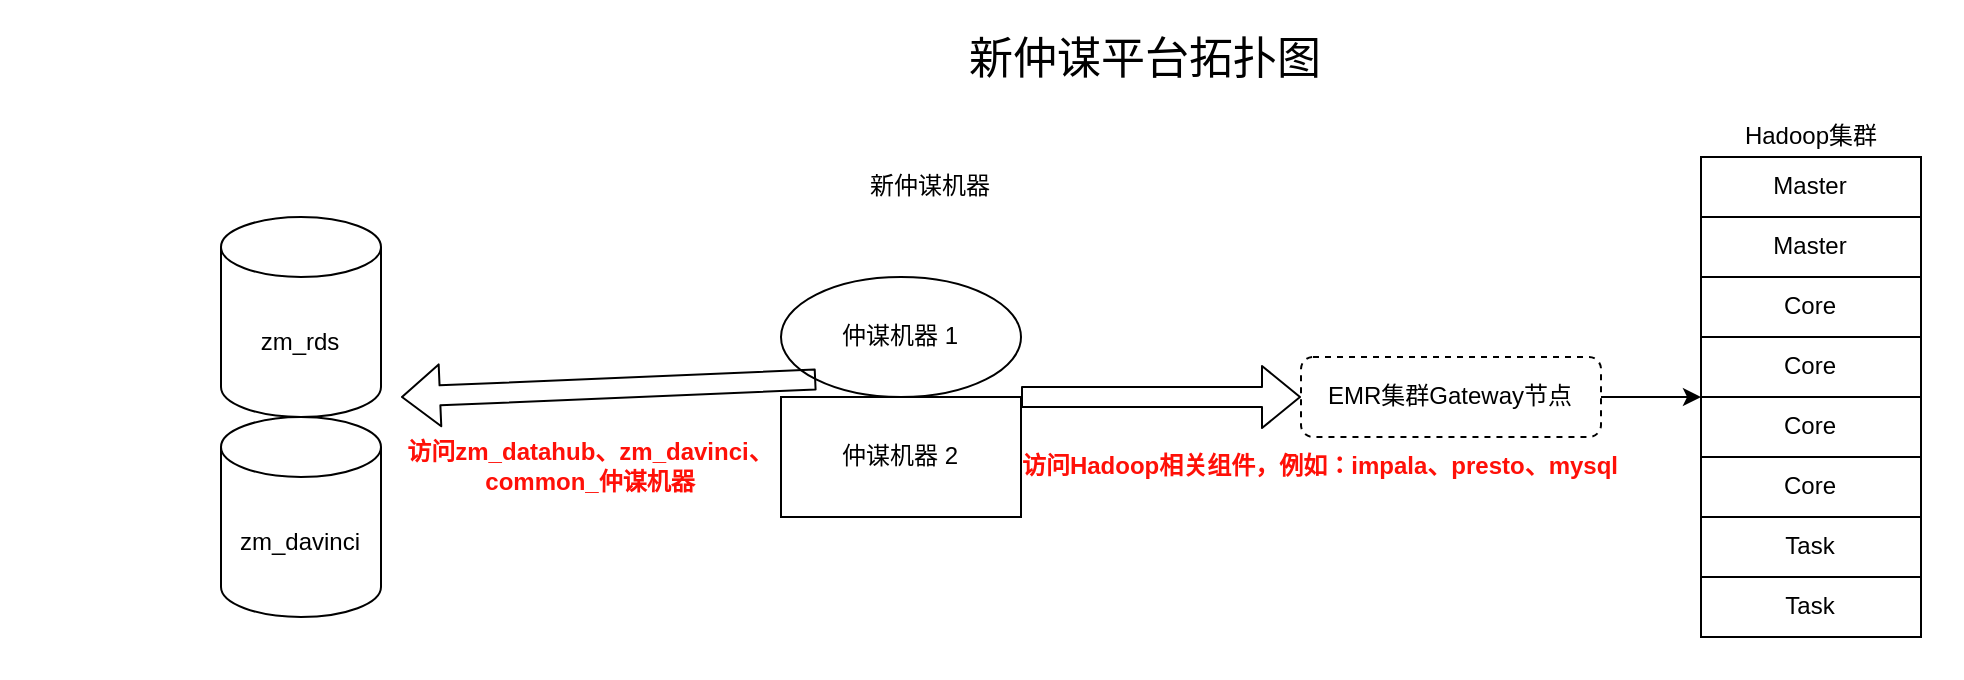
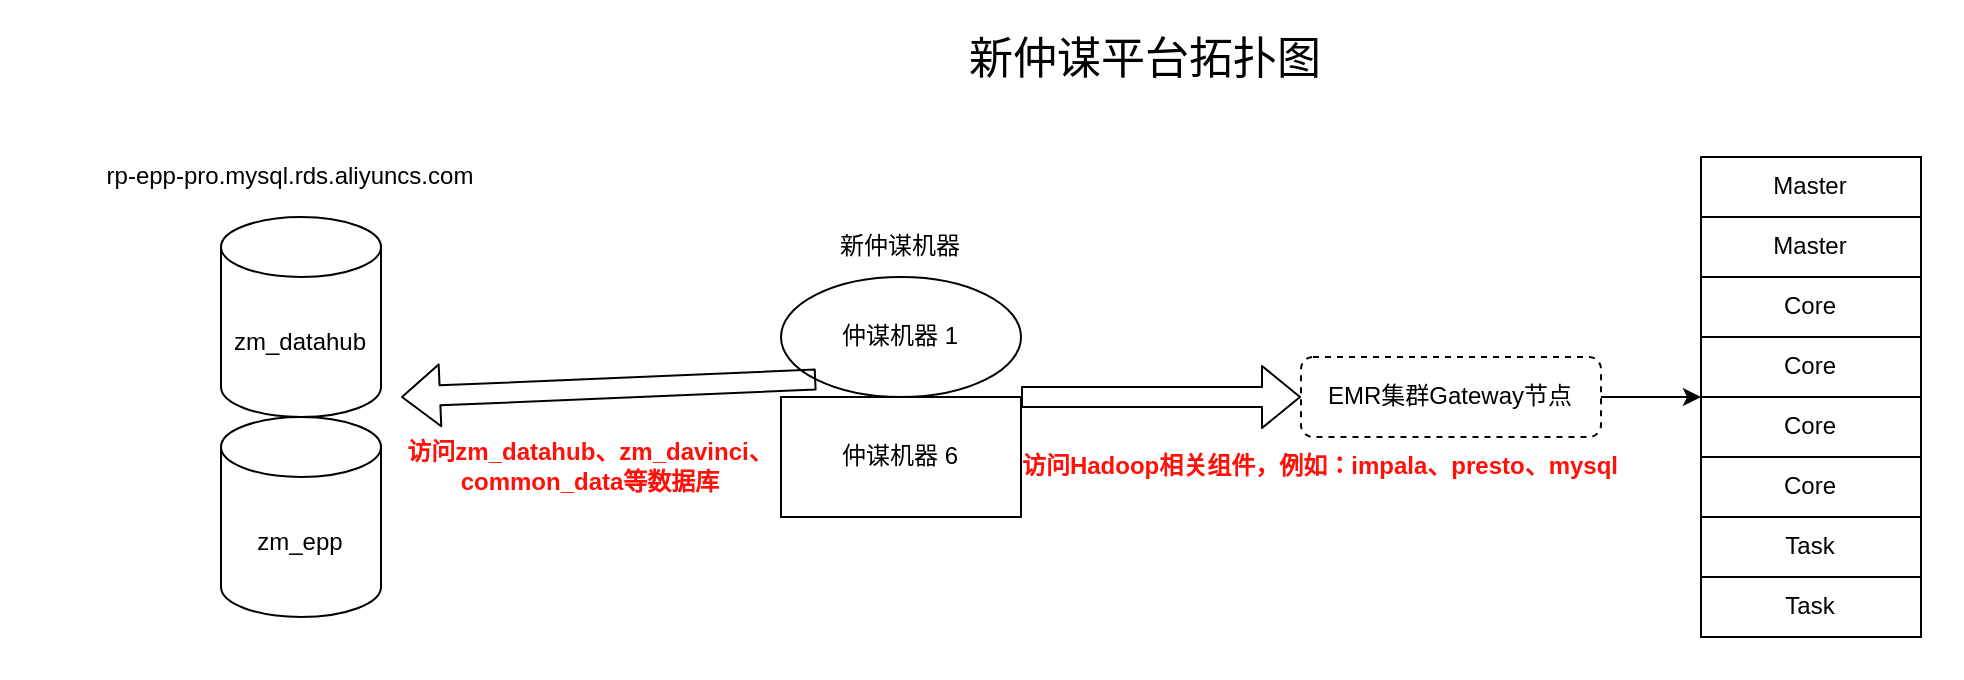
node "Hadoop集群": removed
node "rp-epp-pro.mysql.rds.aliyuncs.com": added
node "新仲谋机器": moved (931, 187) -> (901, 247)
node "zm_rds": label "zm_rds" -> "zm_datahub"
node "仲谋机器 2": label "仲谋机器 2" -> "仲谋机器 6"
node "访问zm_datahub、zm_davinci、common_仲谋机器": label "访问zm_datahub、zm_davinci、common_仲谋机器" -> "访问zm_datahub、zm_davinci、common_data等数据库"
node "zm_davinci": label "zm_davinci" -> "zm_epp"
